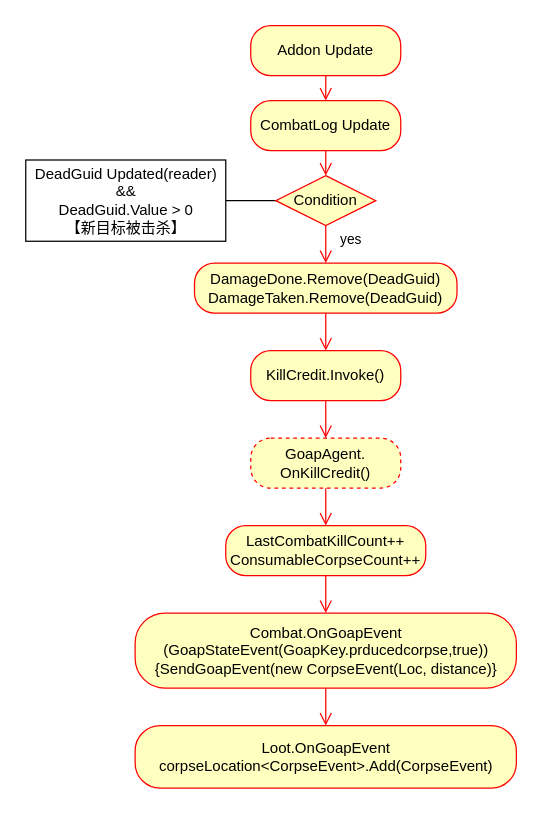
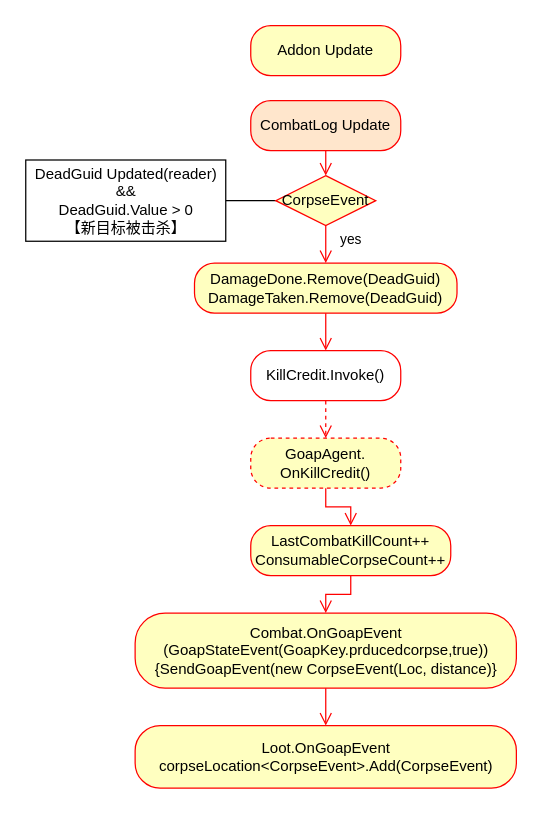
edge "Addon Update" -> "CombatLog Update": removed
node "CombatLog Update": fillcolor #ffffc0 -> #ffe6cc
node "Condition": label "Condition" -> "CorpseEvent"
node "KillCredit.Invoke()": fillcolor #ffffc0 -> #ffffff
edge "KillCredit.Invoke()" -> "GoapAgent. OnKillCredit()": style solid -> dashed
node "LastCombatKillCount++ ConsumableCorpseCount++": moved (326, 551) -> (351, 551)
